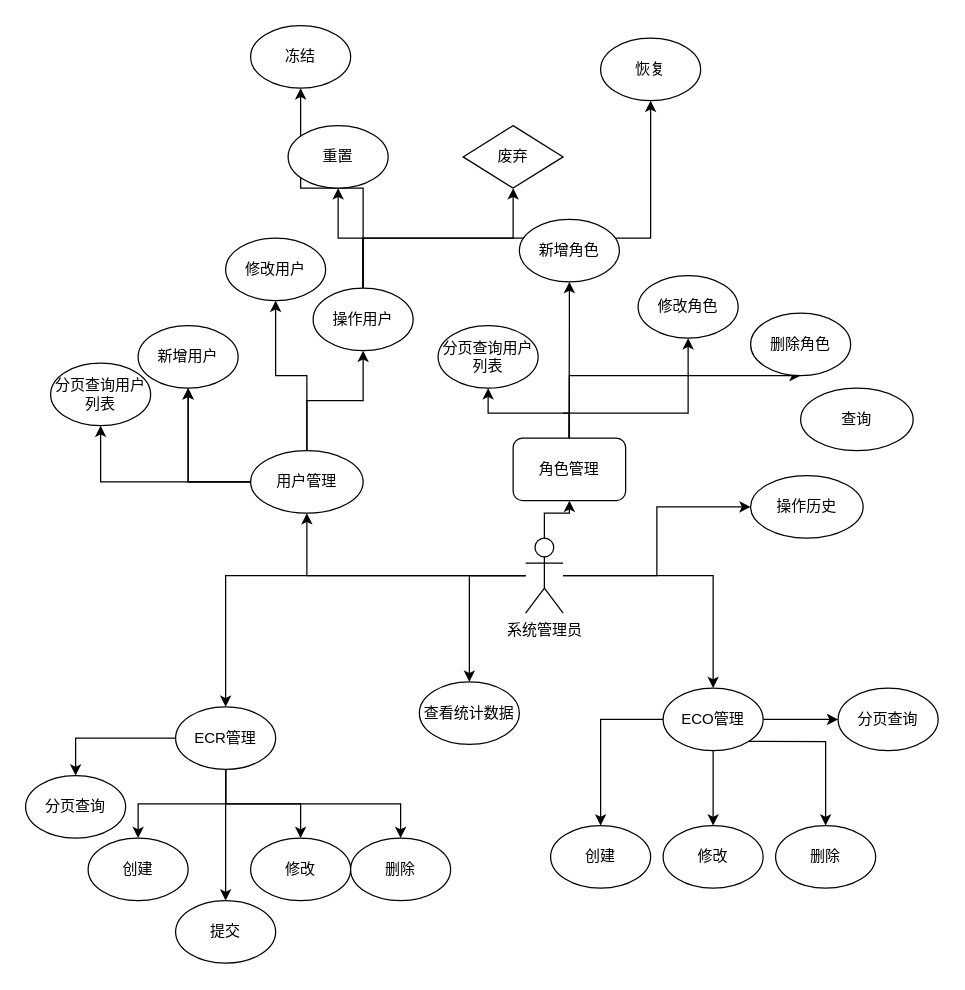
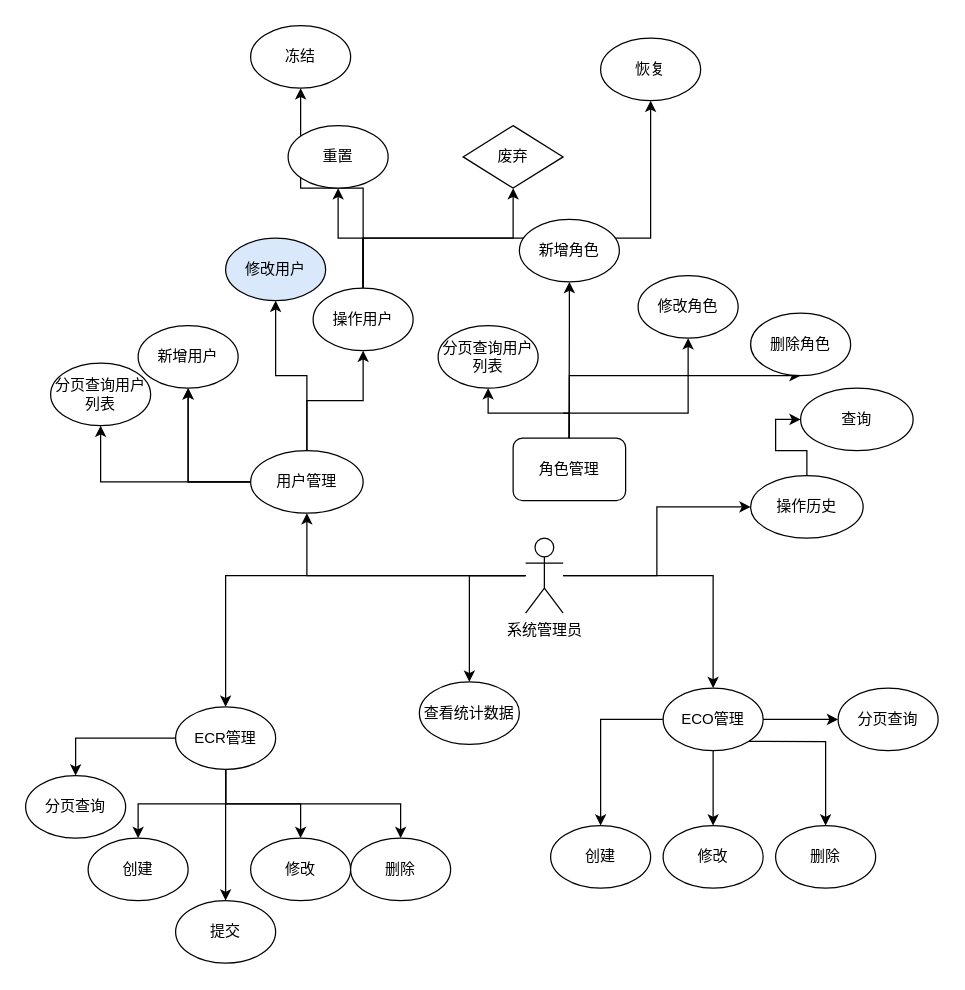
node "修改用户": fillcolor #ffffff -> #dae8fc
edge "操作历史" -> "查询": added
edge "系统管理员" -> "角色管理": removed
